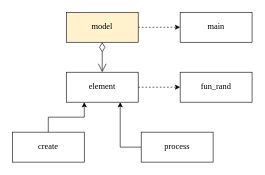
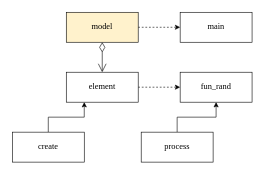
edge "process" -> "element": now "process" -> "fun_rand"
